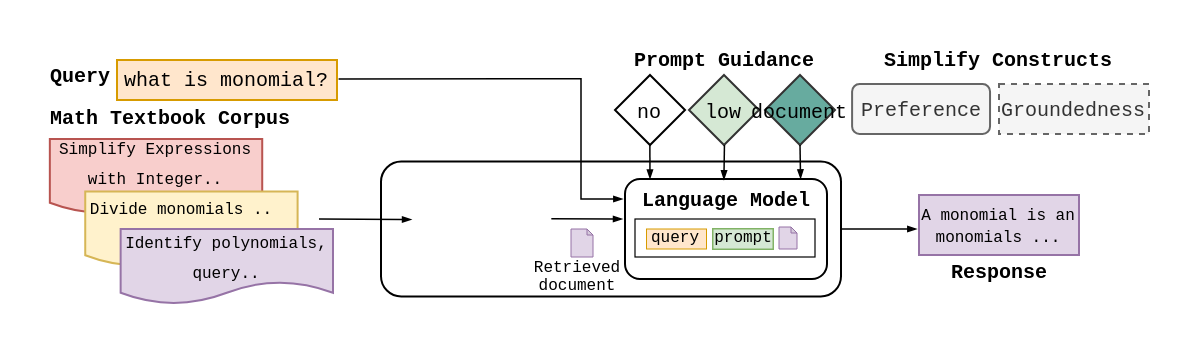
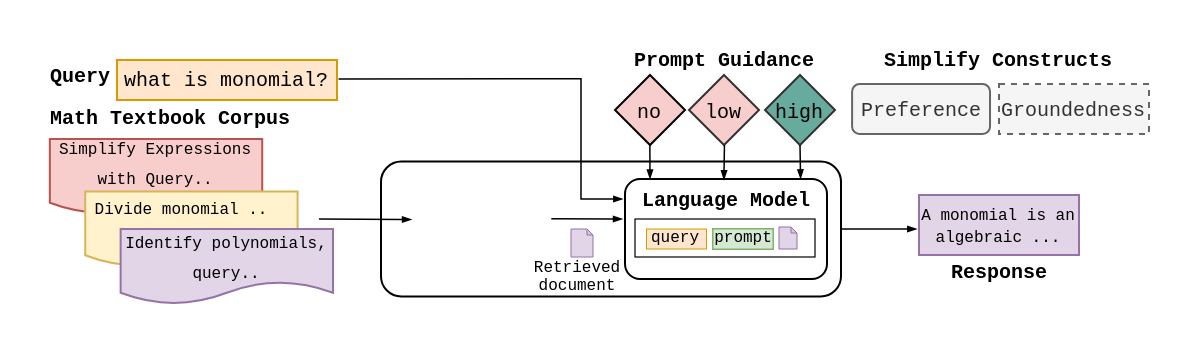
node "no": fillcolor #ffffff -> #f8cecc
node "low": fillcolor #d5e8d4 -> #f8cecc
node "document": label "document" -> "high"
node "Simplify Expressions with Integer..": label "Simplify Expressions with Integer.." -> "Simplify Expressions with Query.."
node "Divide monomials ..": label "Divide monomials .." -> "Divide monomial .."
node "A monomial is an monomials ...": label "A monomial is an monomials ..." -> "A monomial is an algebraic ..."
